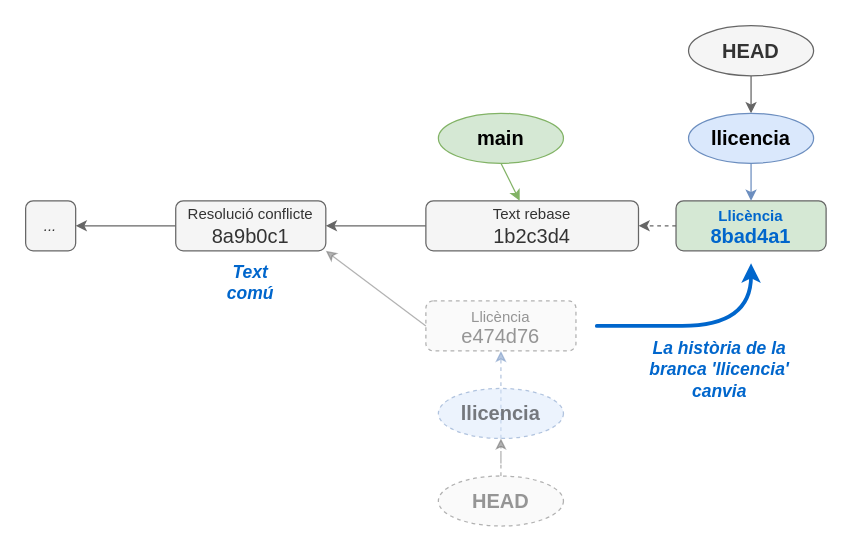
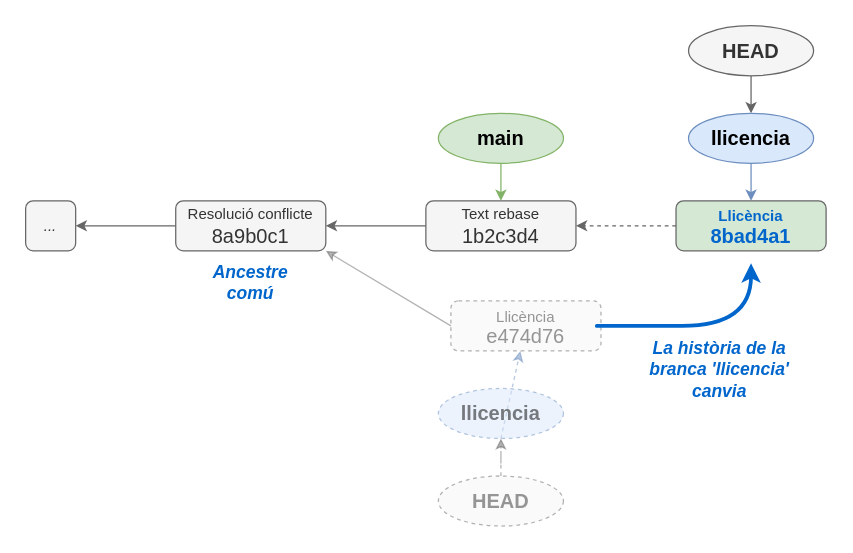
node "Text rebase 1b2c3d4": size 213x50 -> 150x50
node "Text comú": label "Text comú" -> "Ancestre comú"
node "Llicència e474d76": moved (501, 326) -> (526, 326)
